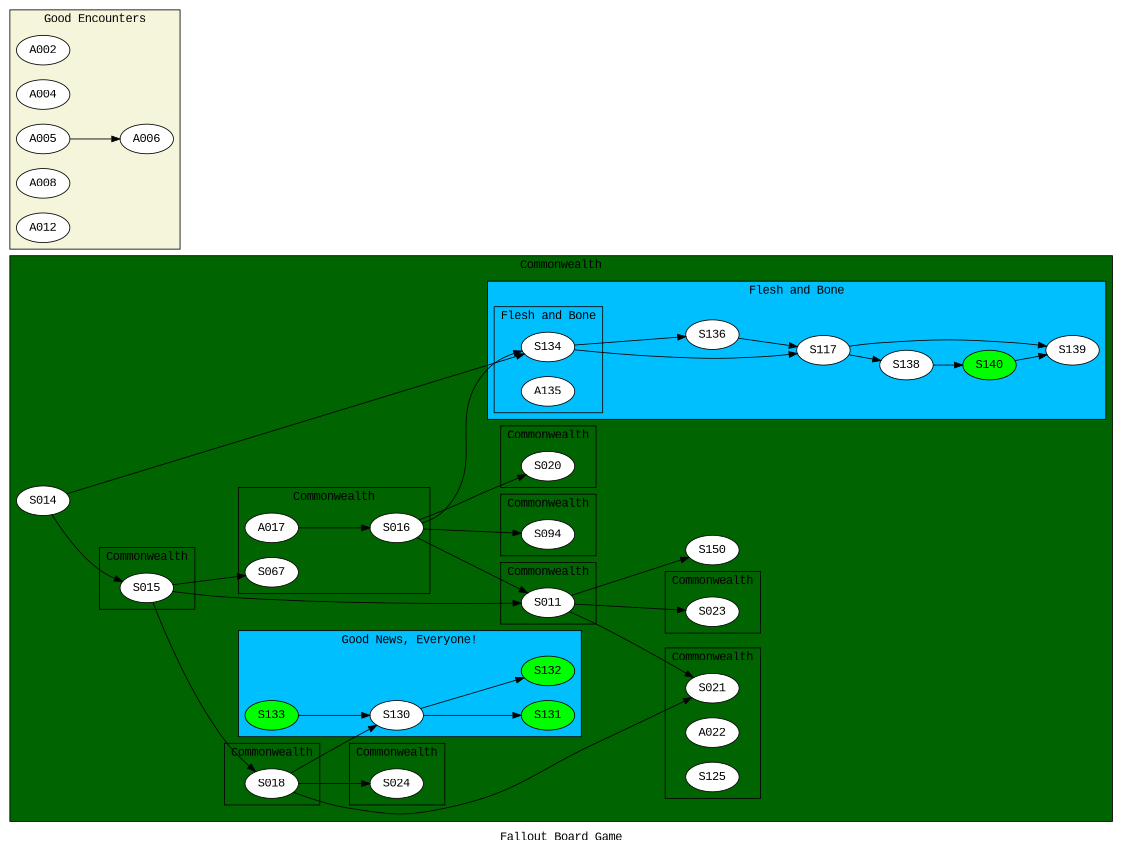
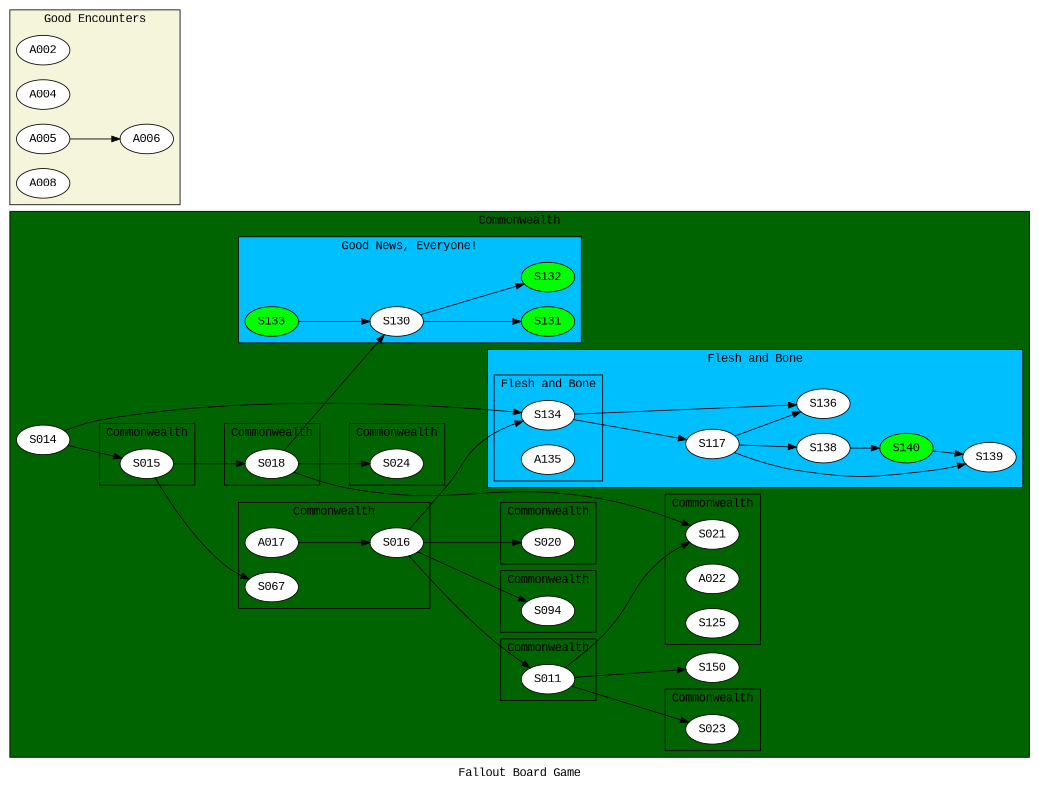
node "A012": removed
edge "S136" -> "S117": reversed
edge "S015" -> "S011": removed
